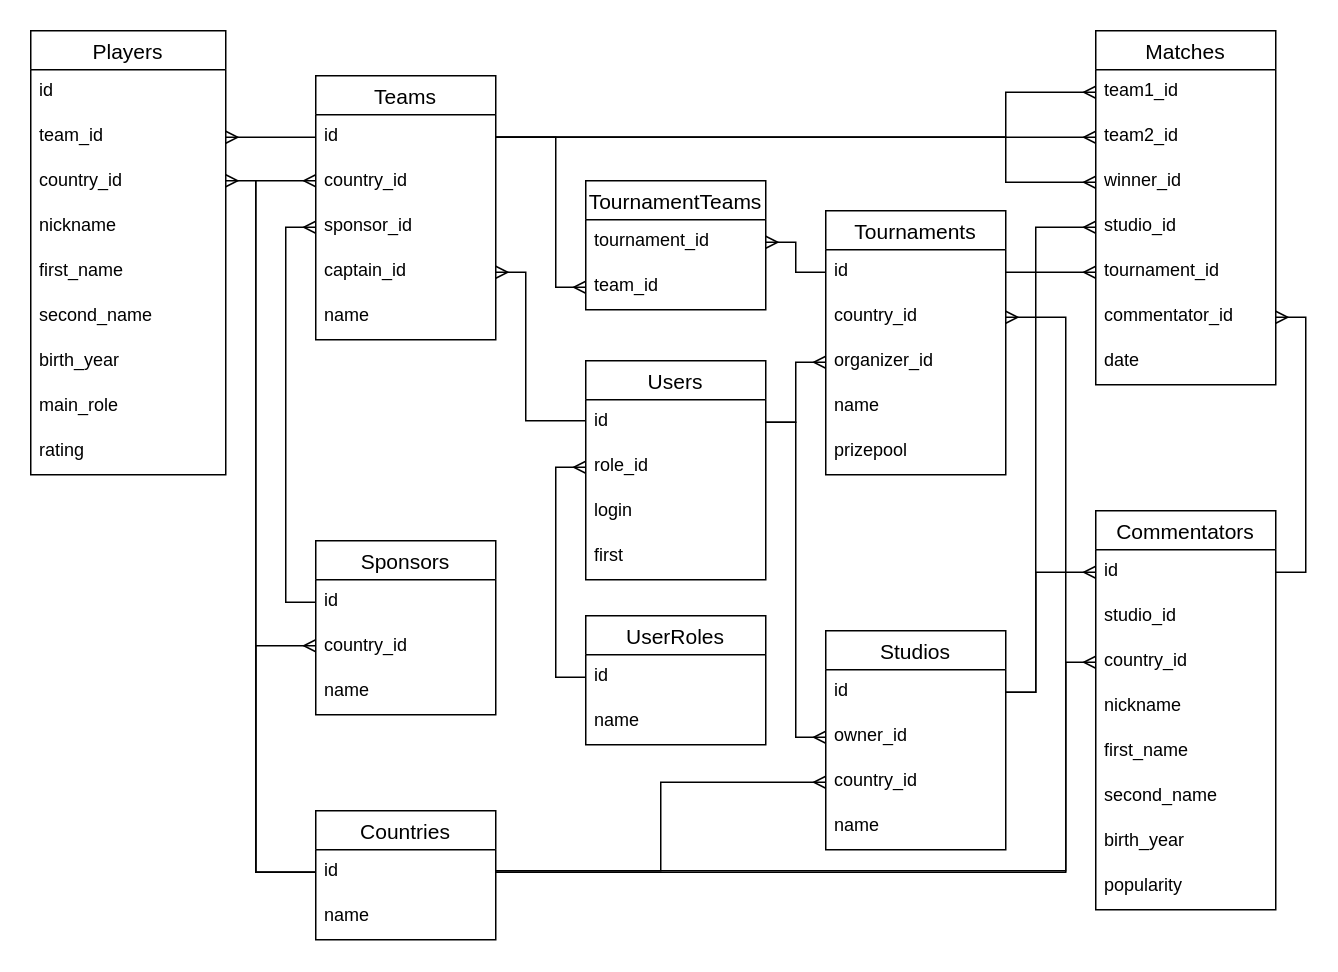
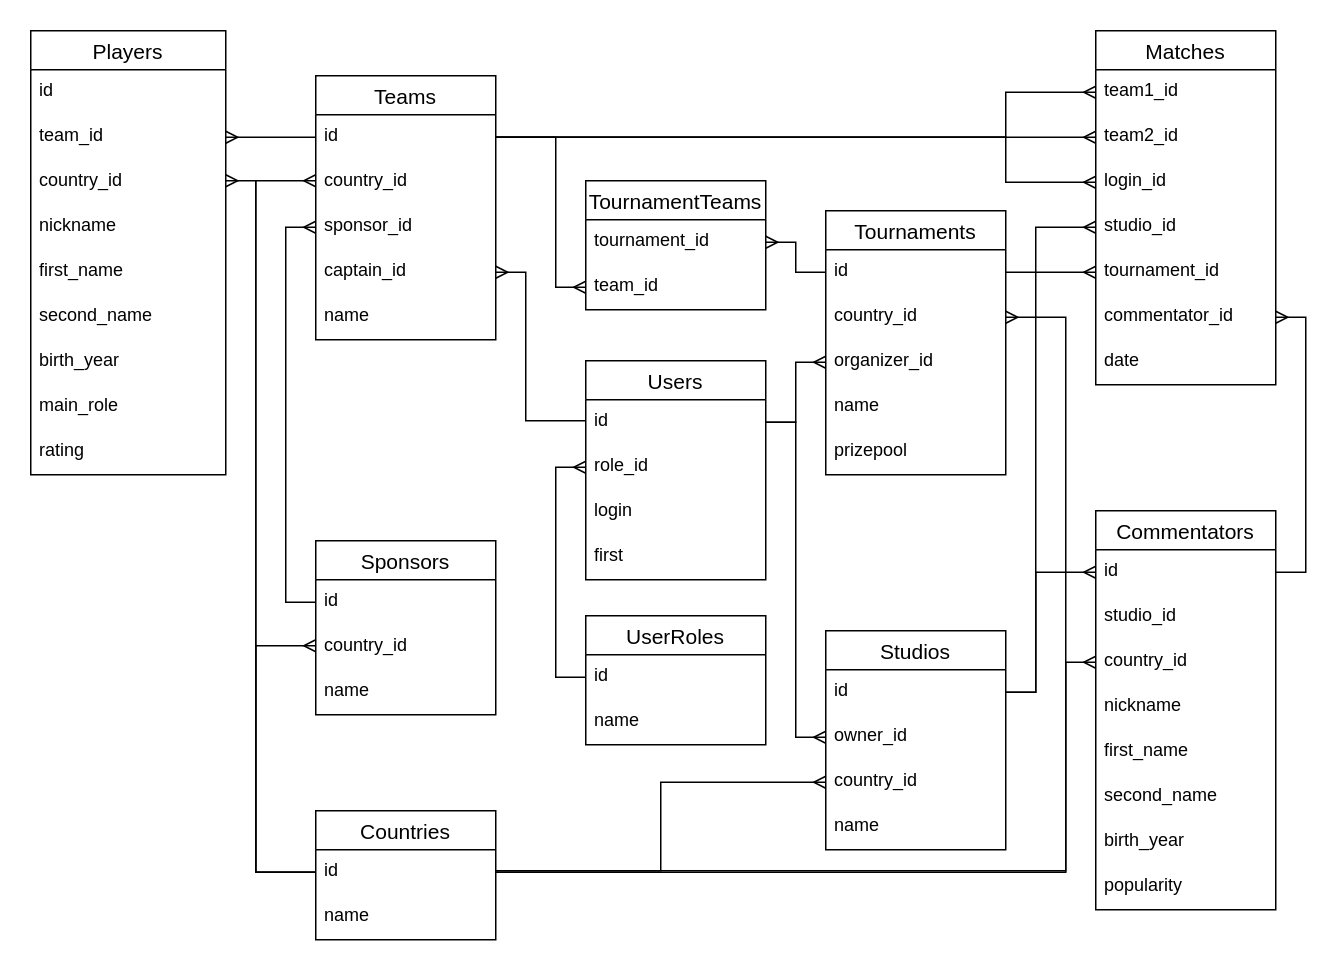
node "winner_id": label "winner_id" -> "login_id"
